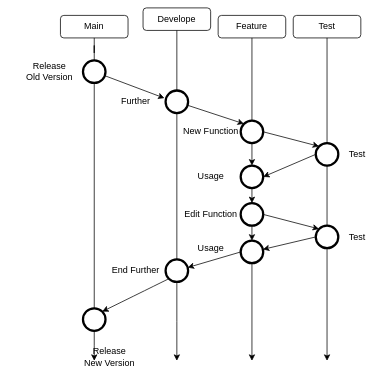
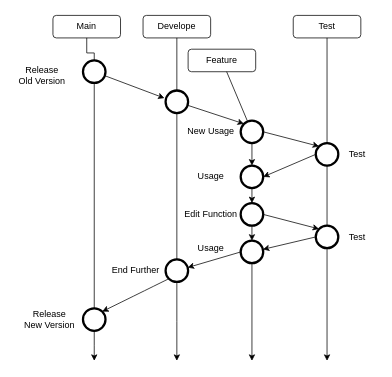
node "Develope": moved (177, 19) -> (177, 27)
node "Main": moved (94, 27) -> (87, 27)
node "Feature": moved (252, 27) -> (222, 60)
node "Release Old Version": moved (49, 72) -> (42, 75)
node "Further": removed
node "New Function": label "New Function" -> "New Usage"
node "Release New Version": moved (109, 357) -> (49, 319)
